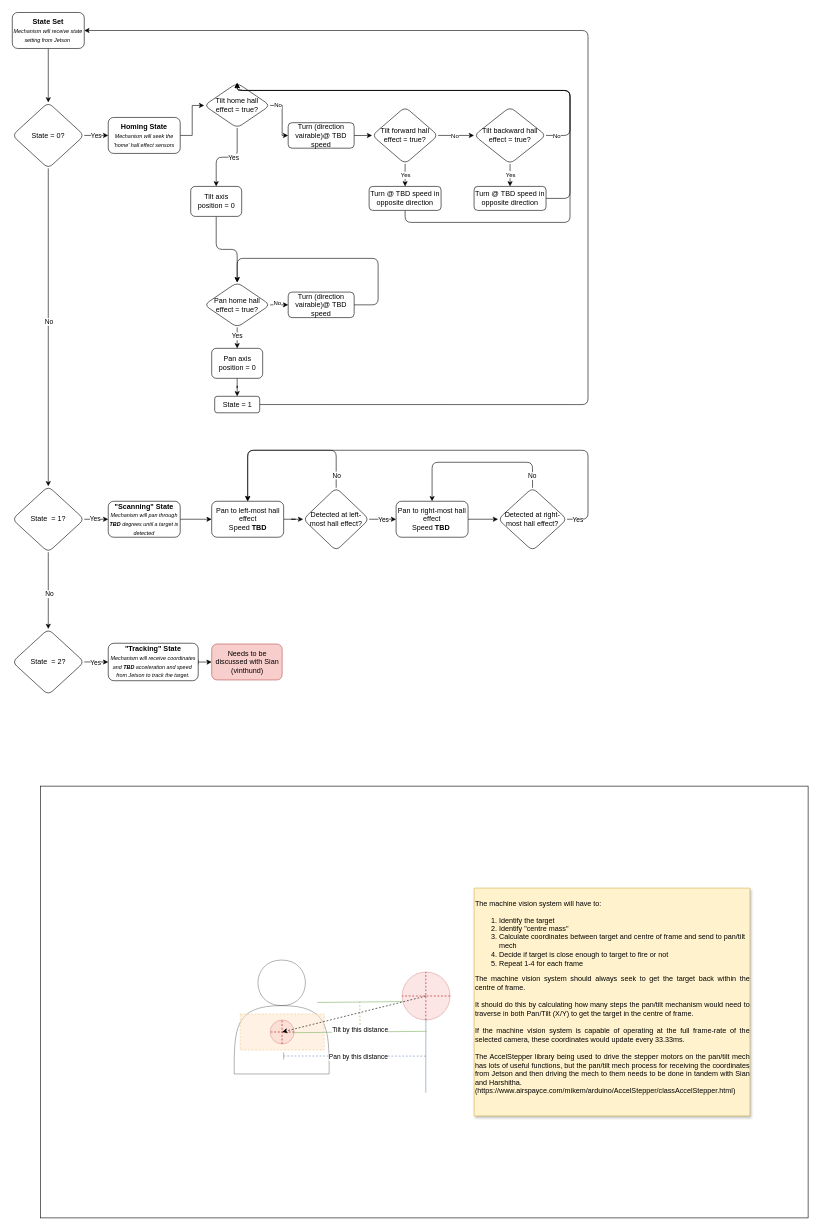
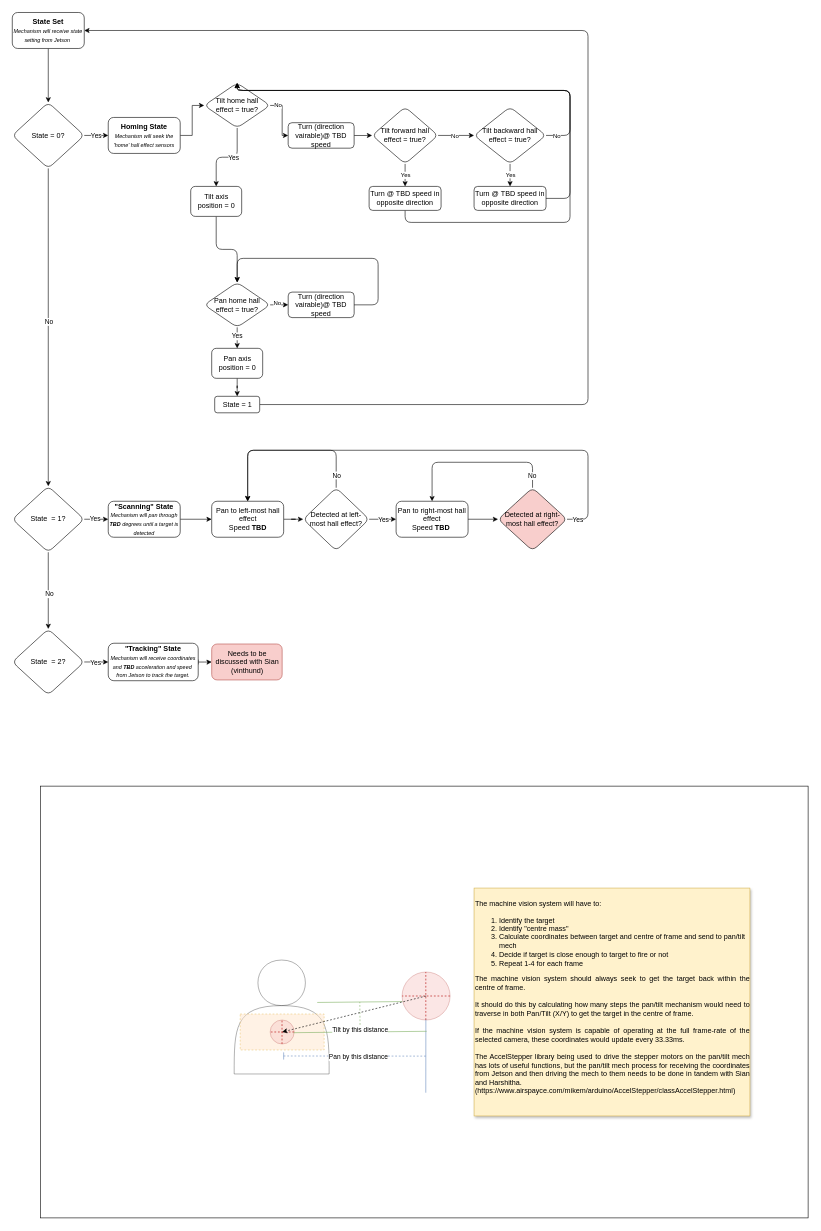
node "Detected at right-most hall effect?": fillcolor #ffffff -> #f8cecc
